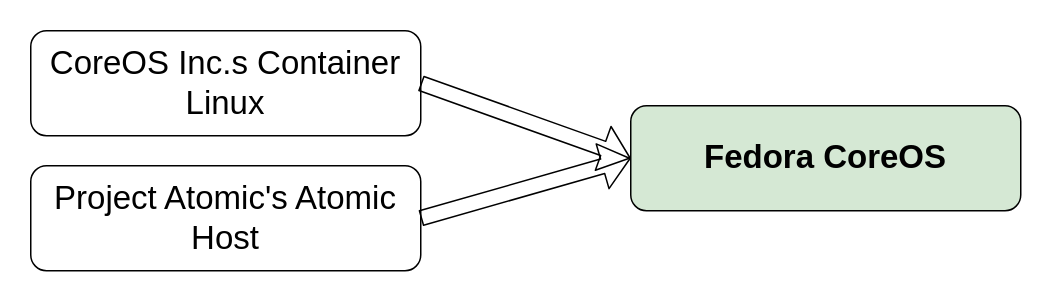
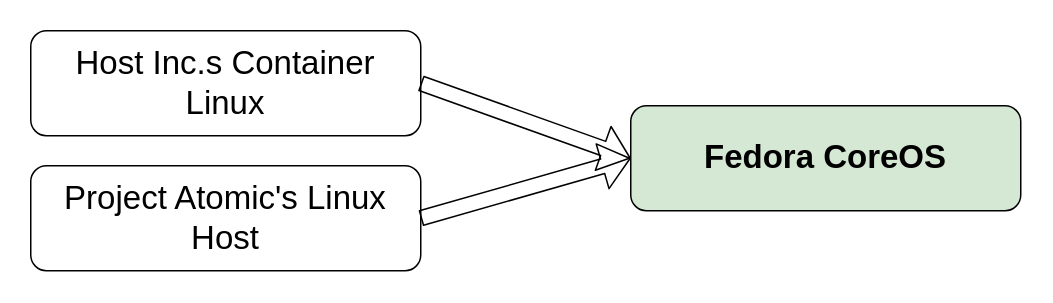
node "CoreOS Inc.s Container Linux": label "CoreOS Inc.s Container Linux" -> "Host Inc.s Container Linux"
node "Project Atomic's Atomic Host": label "Project Atomic's Atomic Host" -> "Project Atomic's Linux Host"
